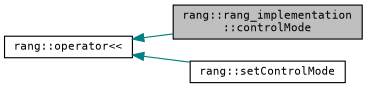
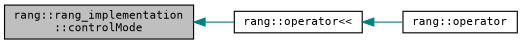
edge "rang::rang_implementation ::controlMode" -> "rang::operator<<": reversed
node "rang::setControlMode": label "rang::setControlMode" -> "rang::operator"
